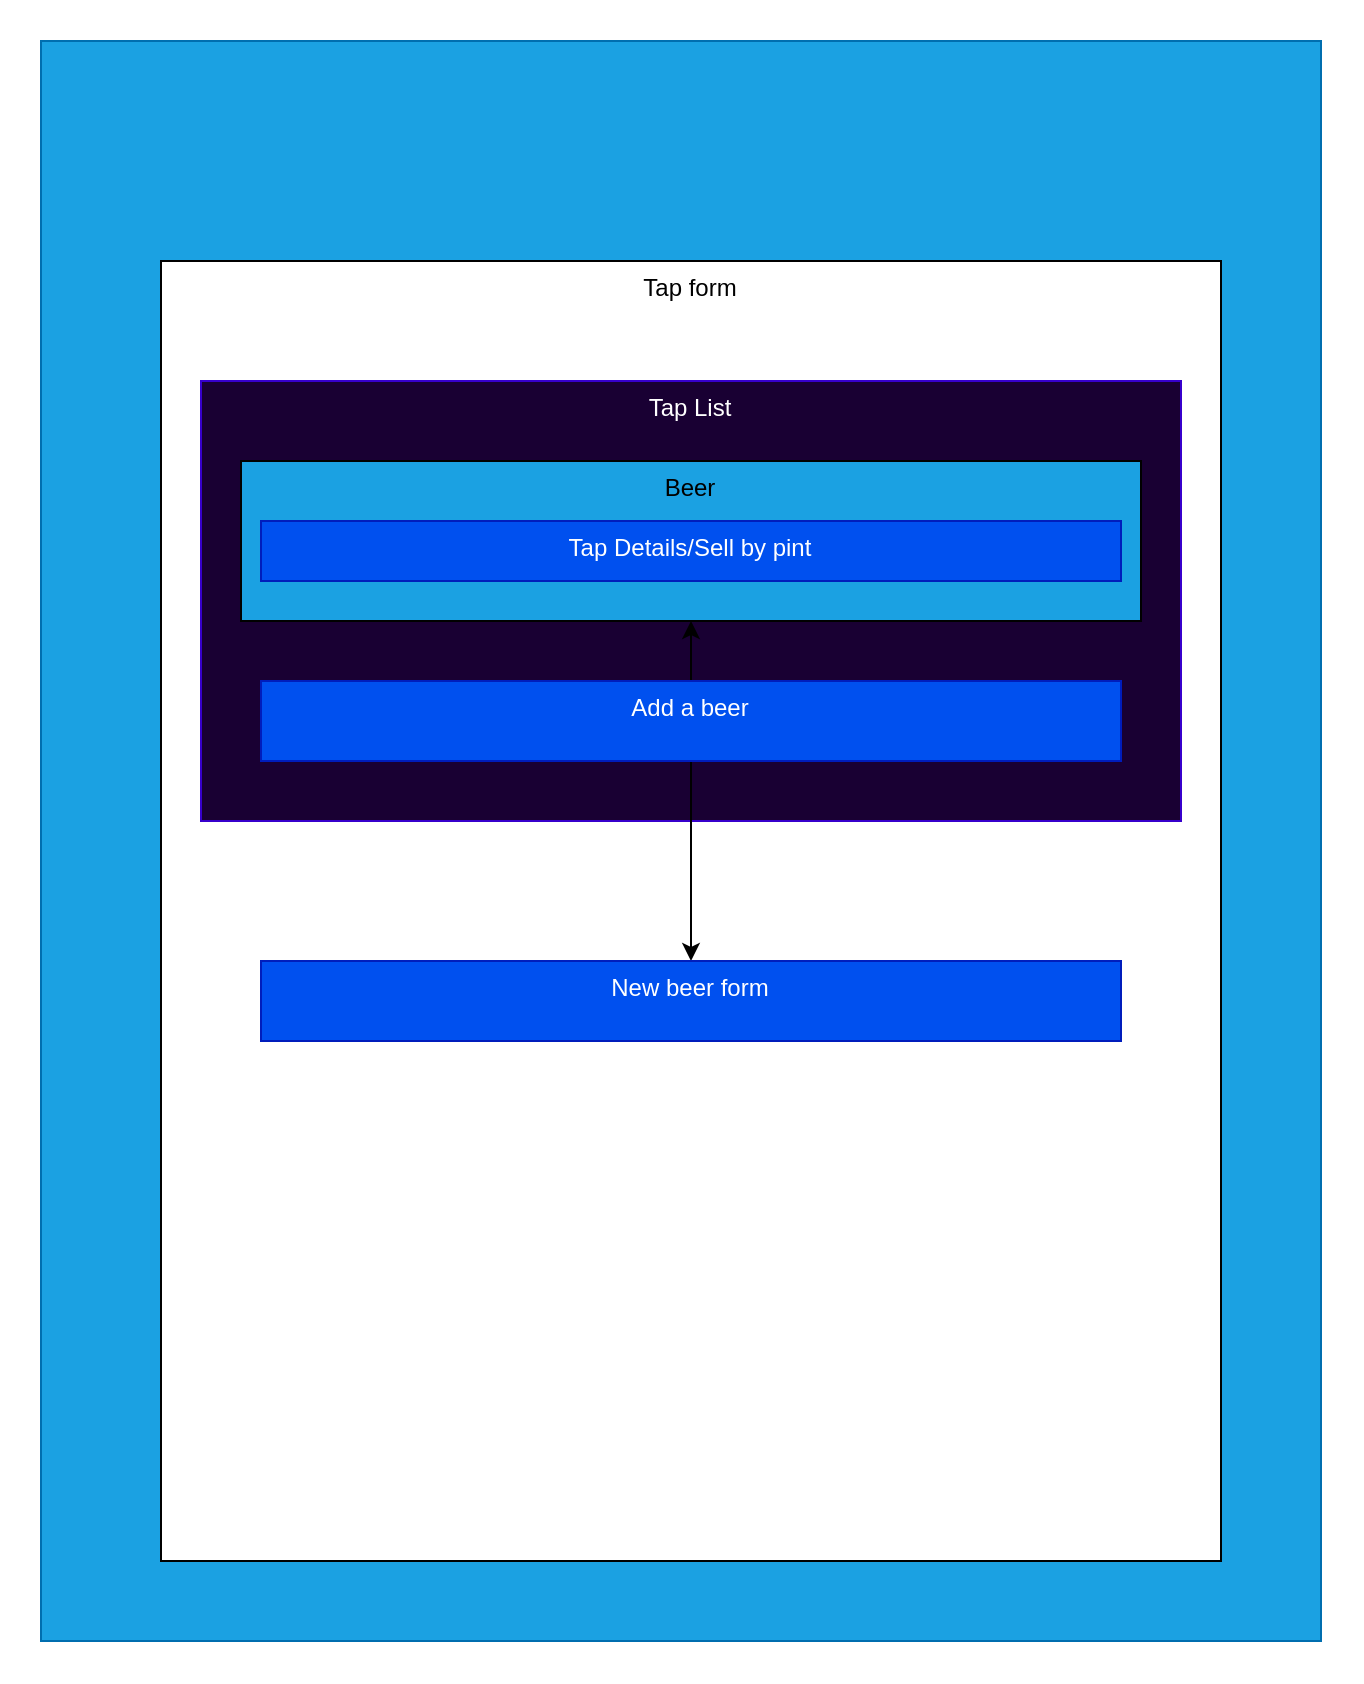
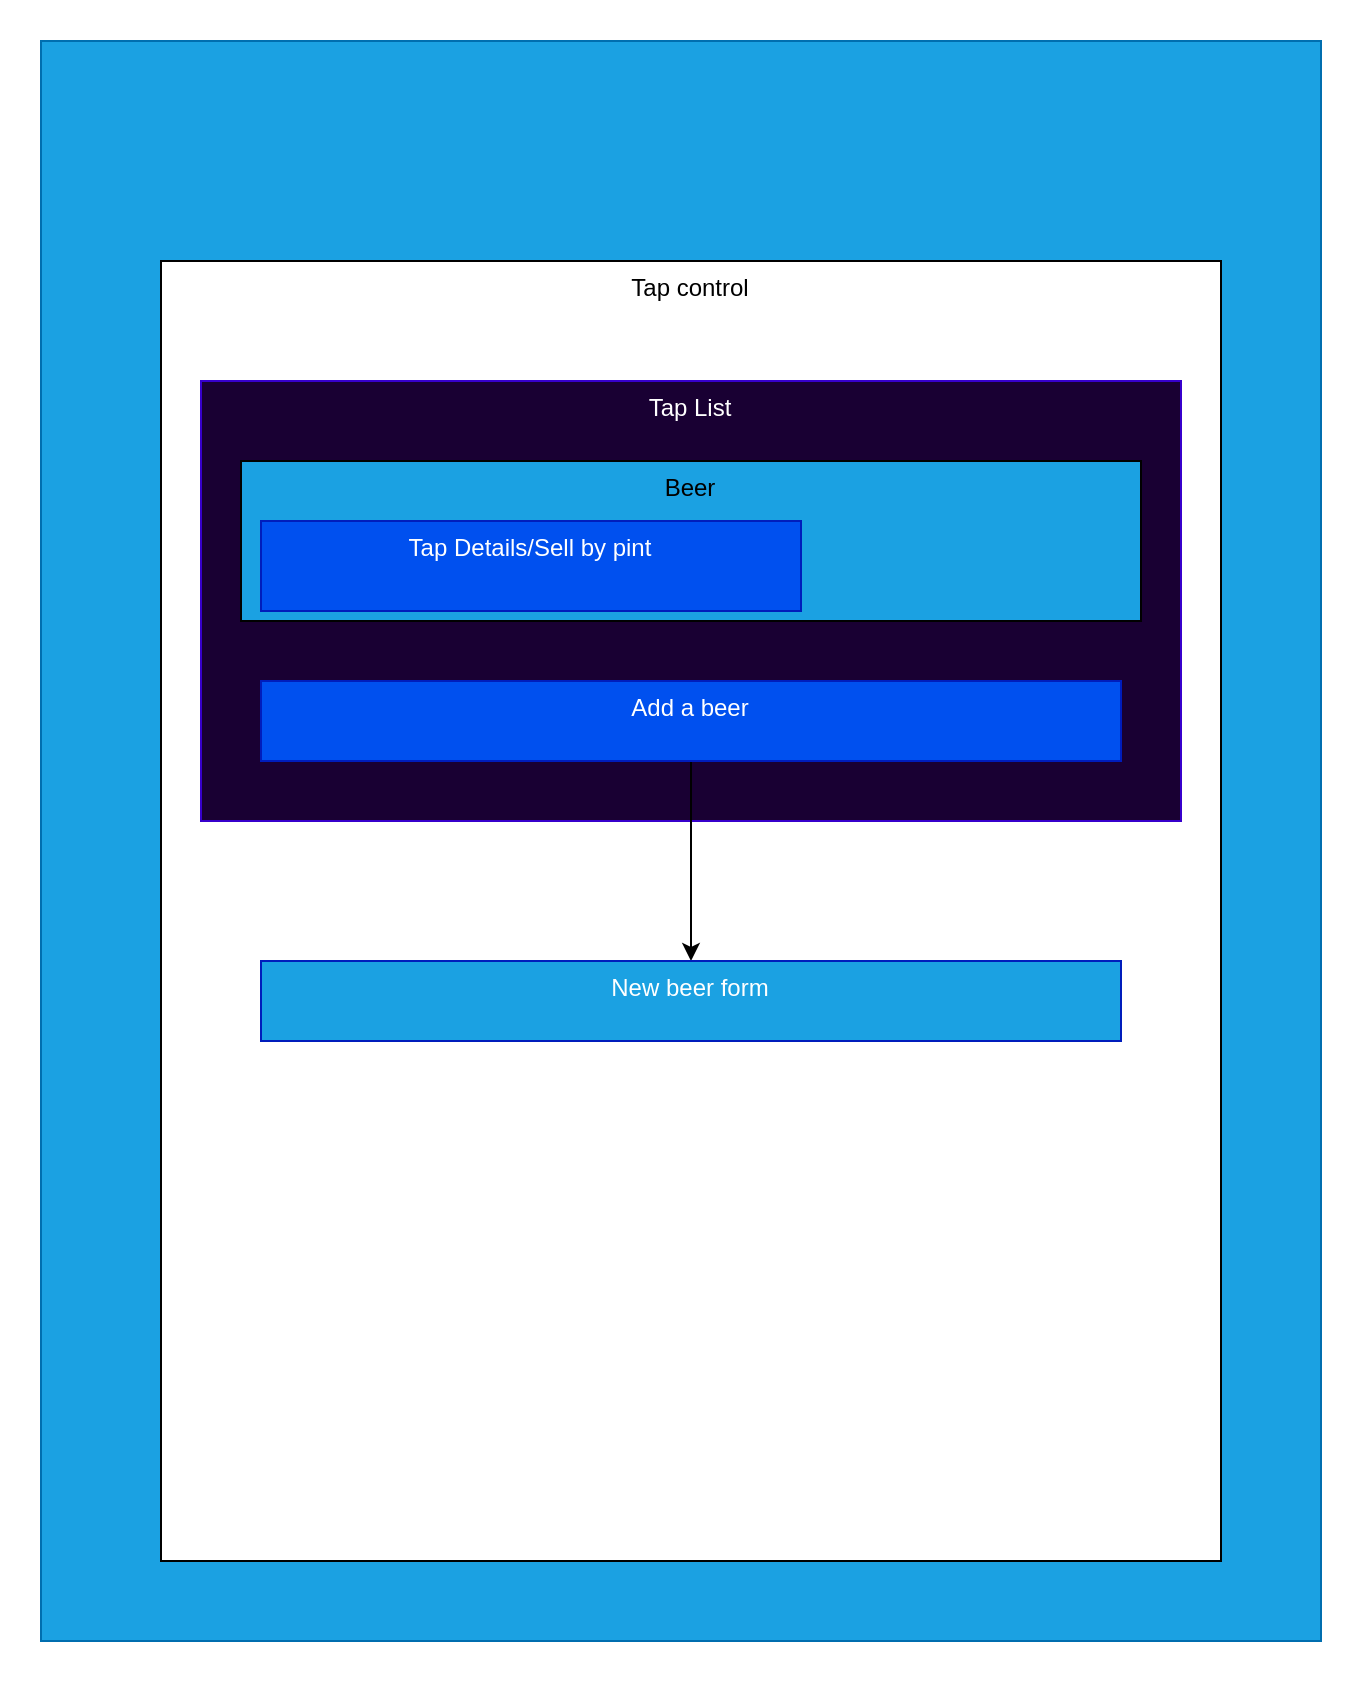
node "Tap form": label "Tap form" -> "Tap control"
node "Tap Details/Sell by pint": size 860x60 -> 540x90
edge "Add a beer" -> "Beer": removed
node "New beer form": fillcolor #0050ef -> #1ba1e2
